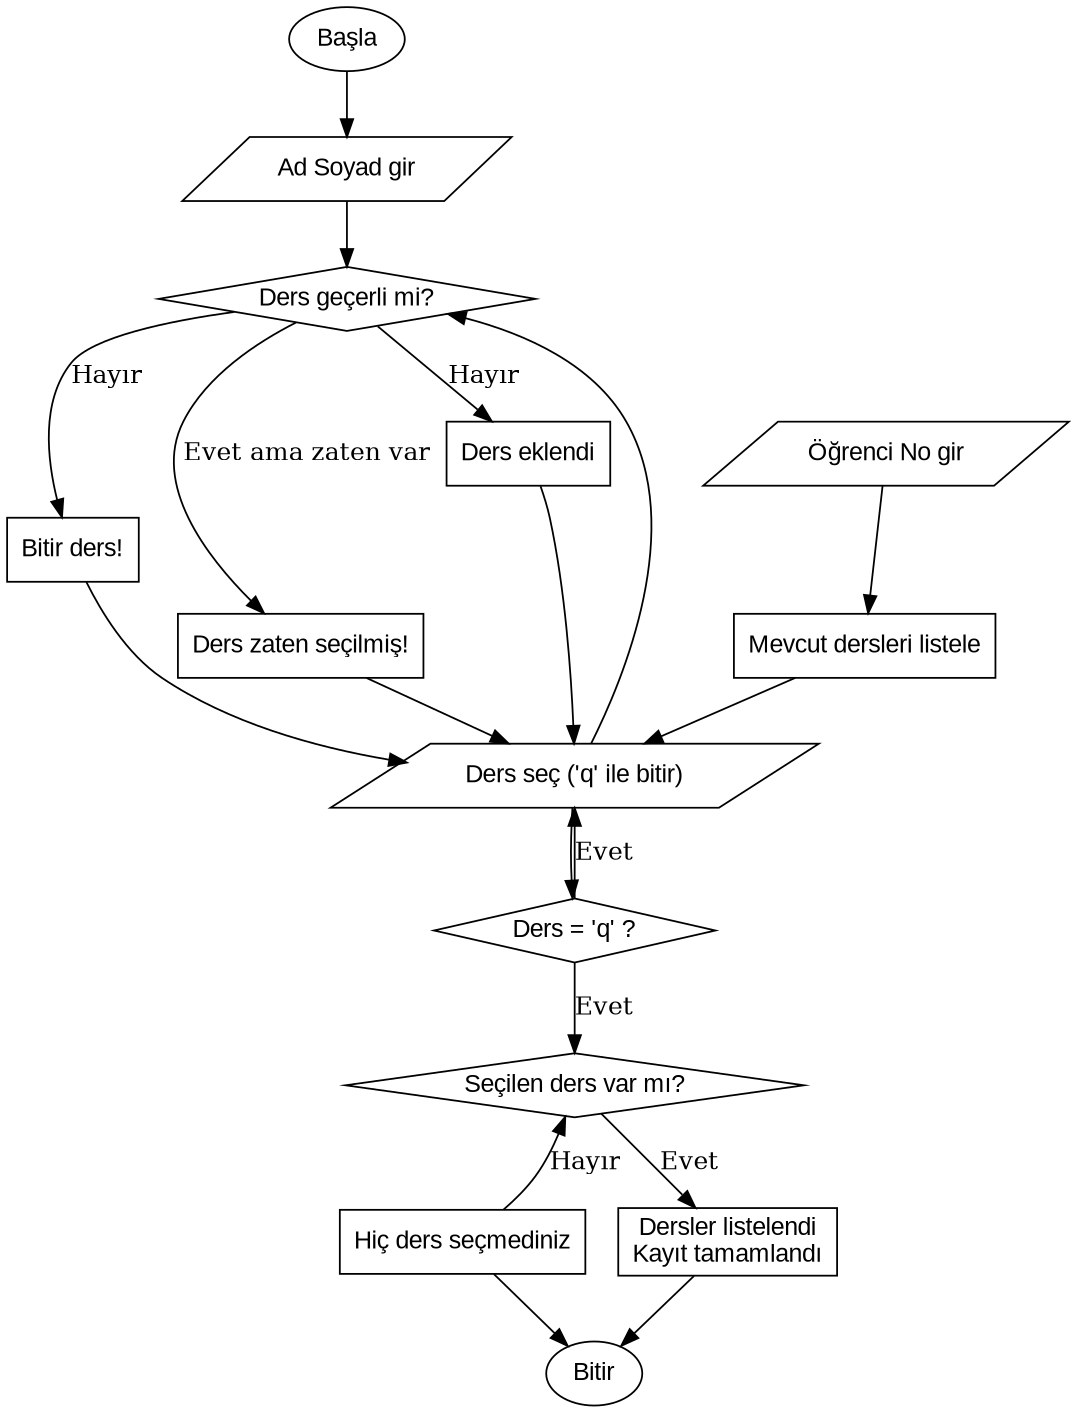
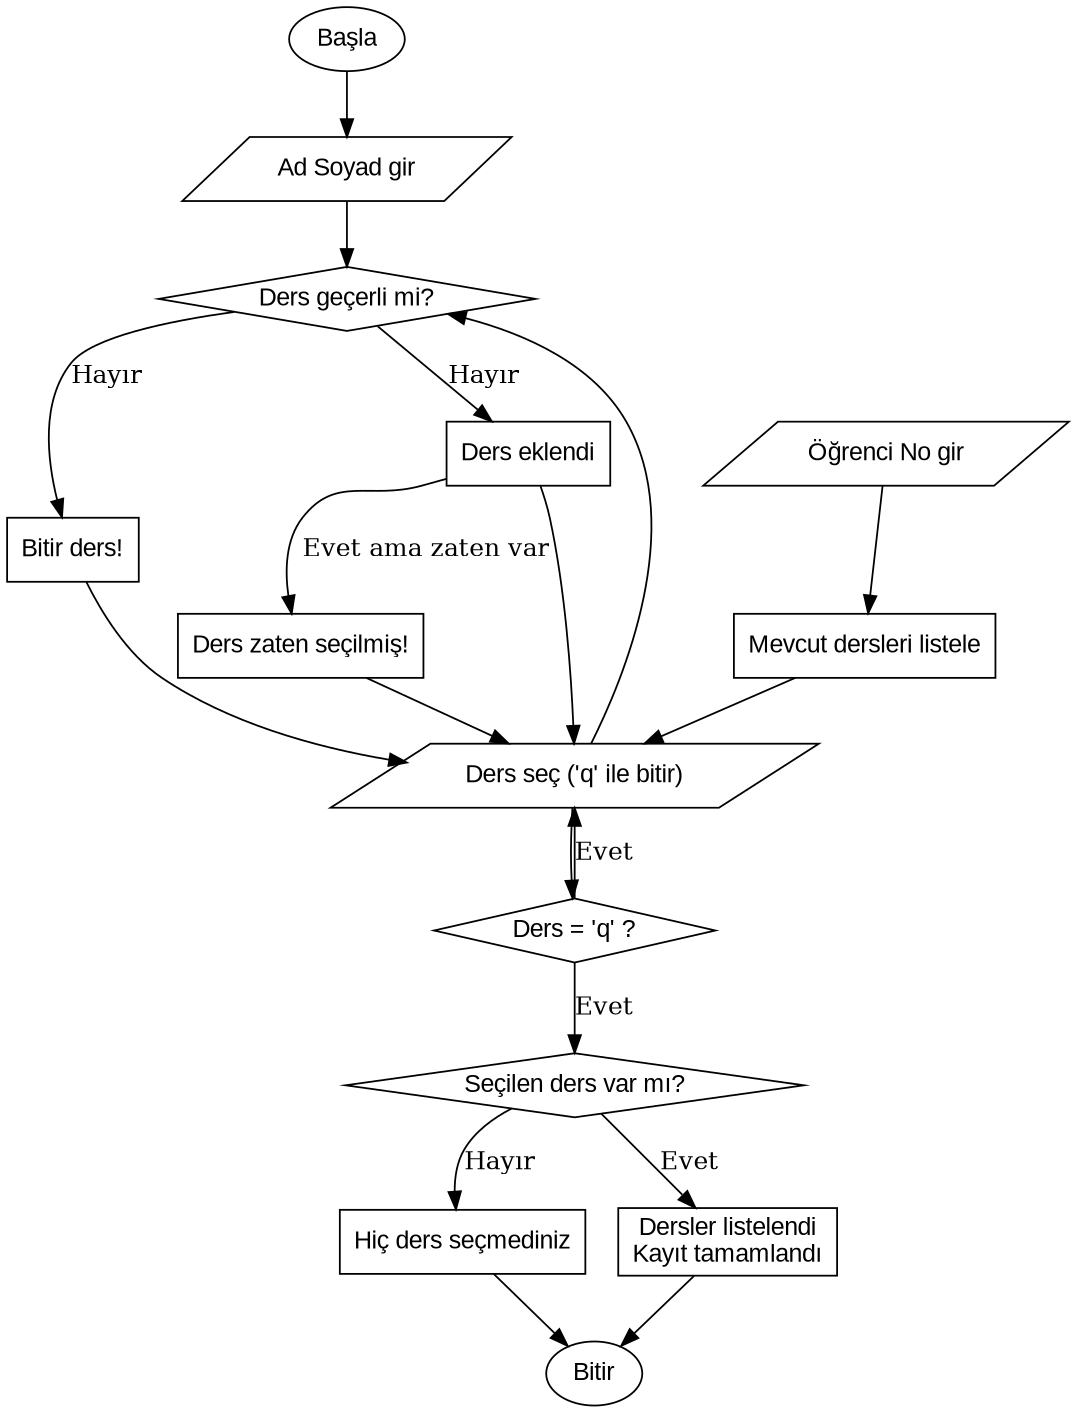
edge "Ders geçerli mi?" -> "Ders zaten seçilmiş!": now "Ders eklendi" -> "Ders zaten seçilmiş!"
edge "Hiç ders seçmediniz" -> "Seçilen ders var mı?": reversed
